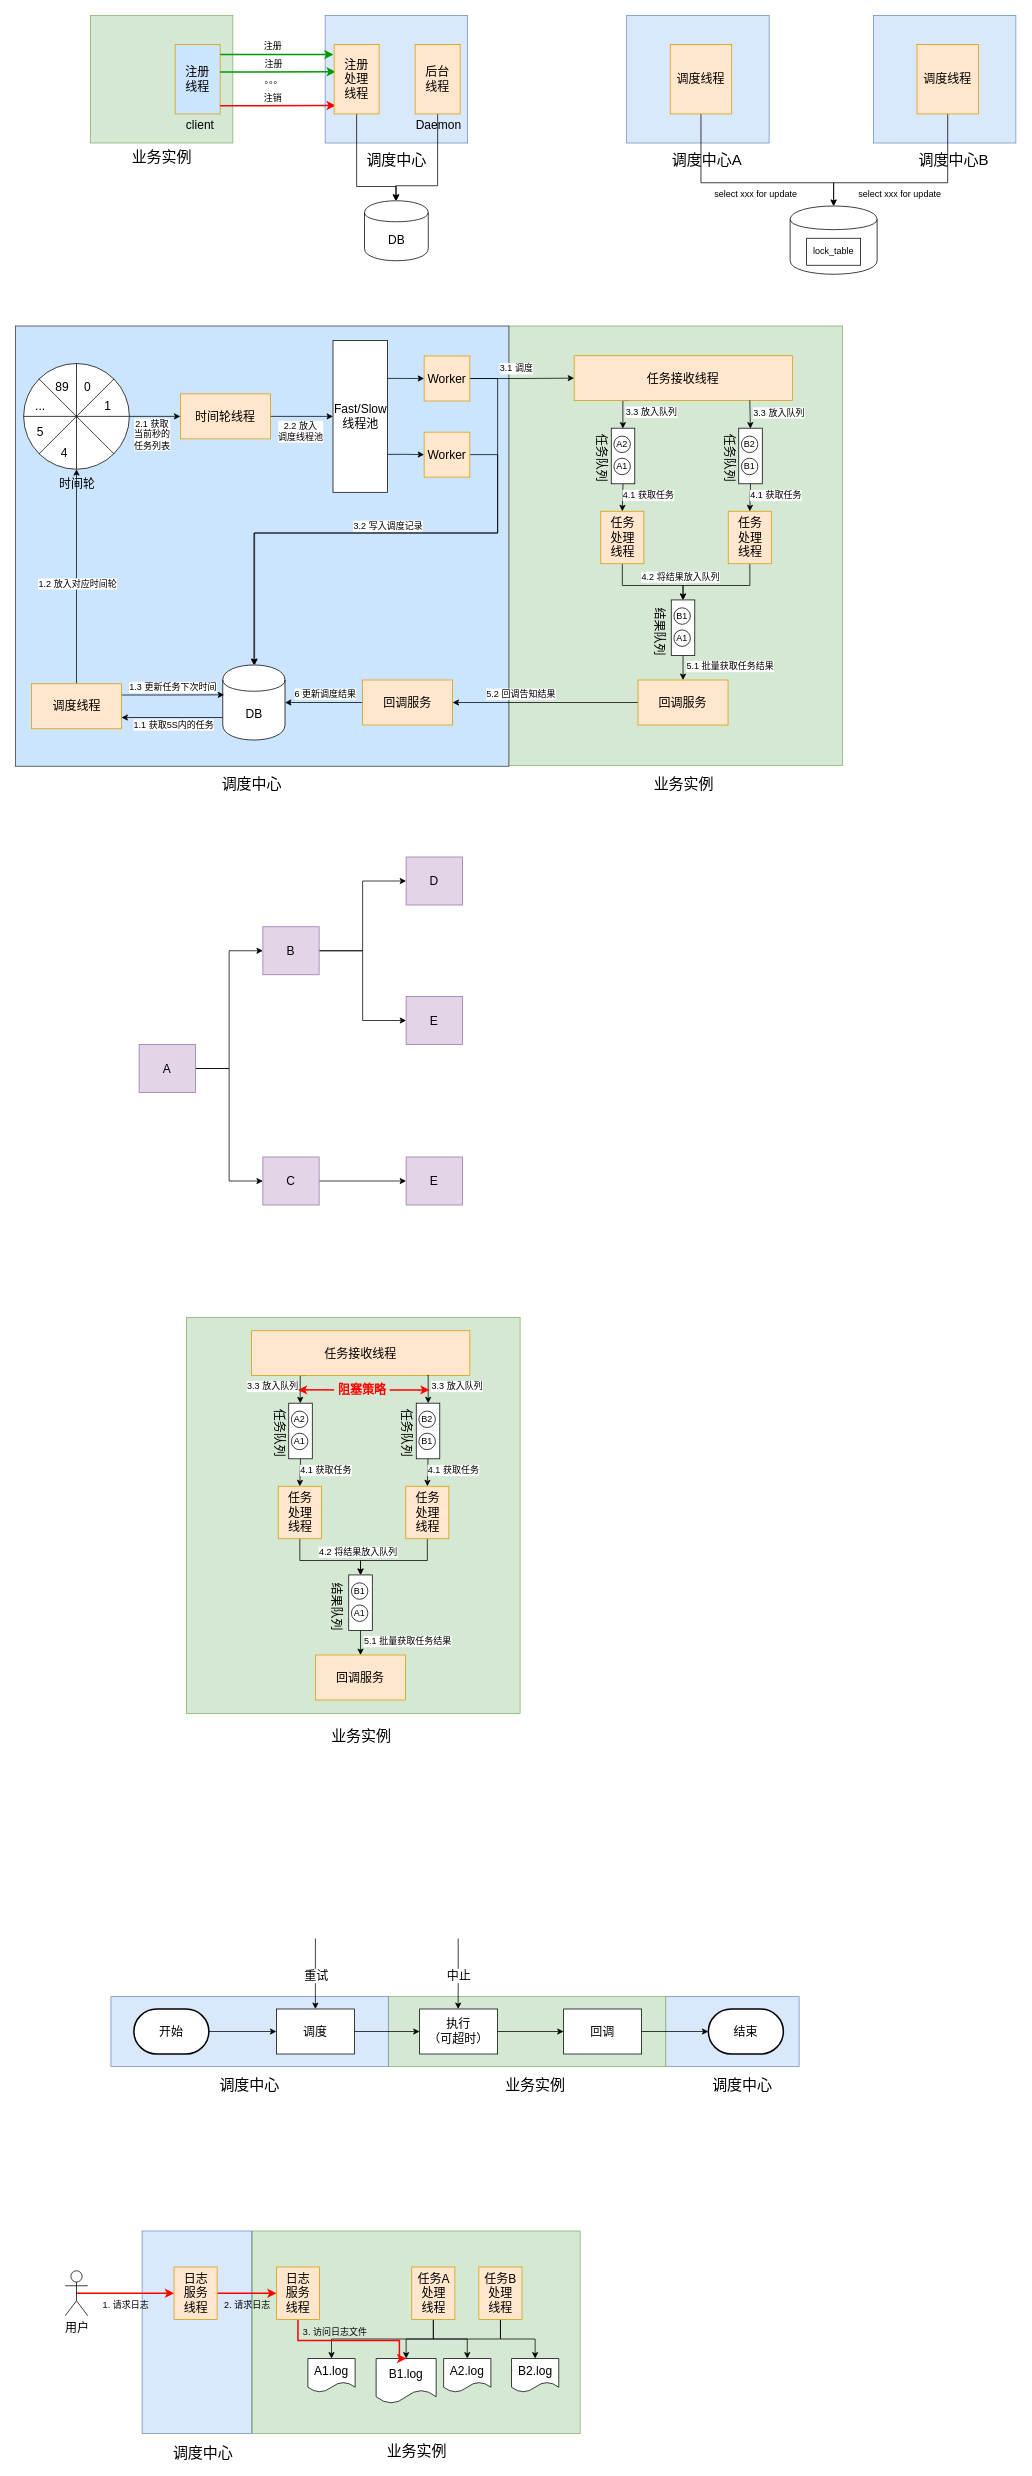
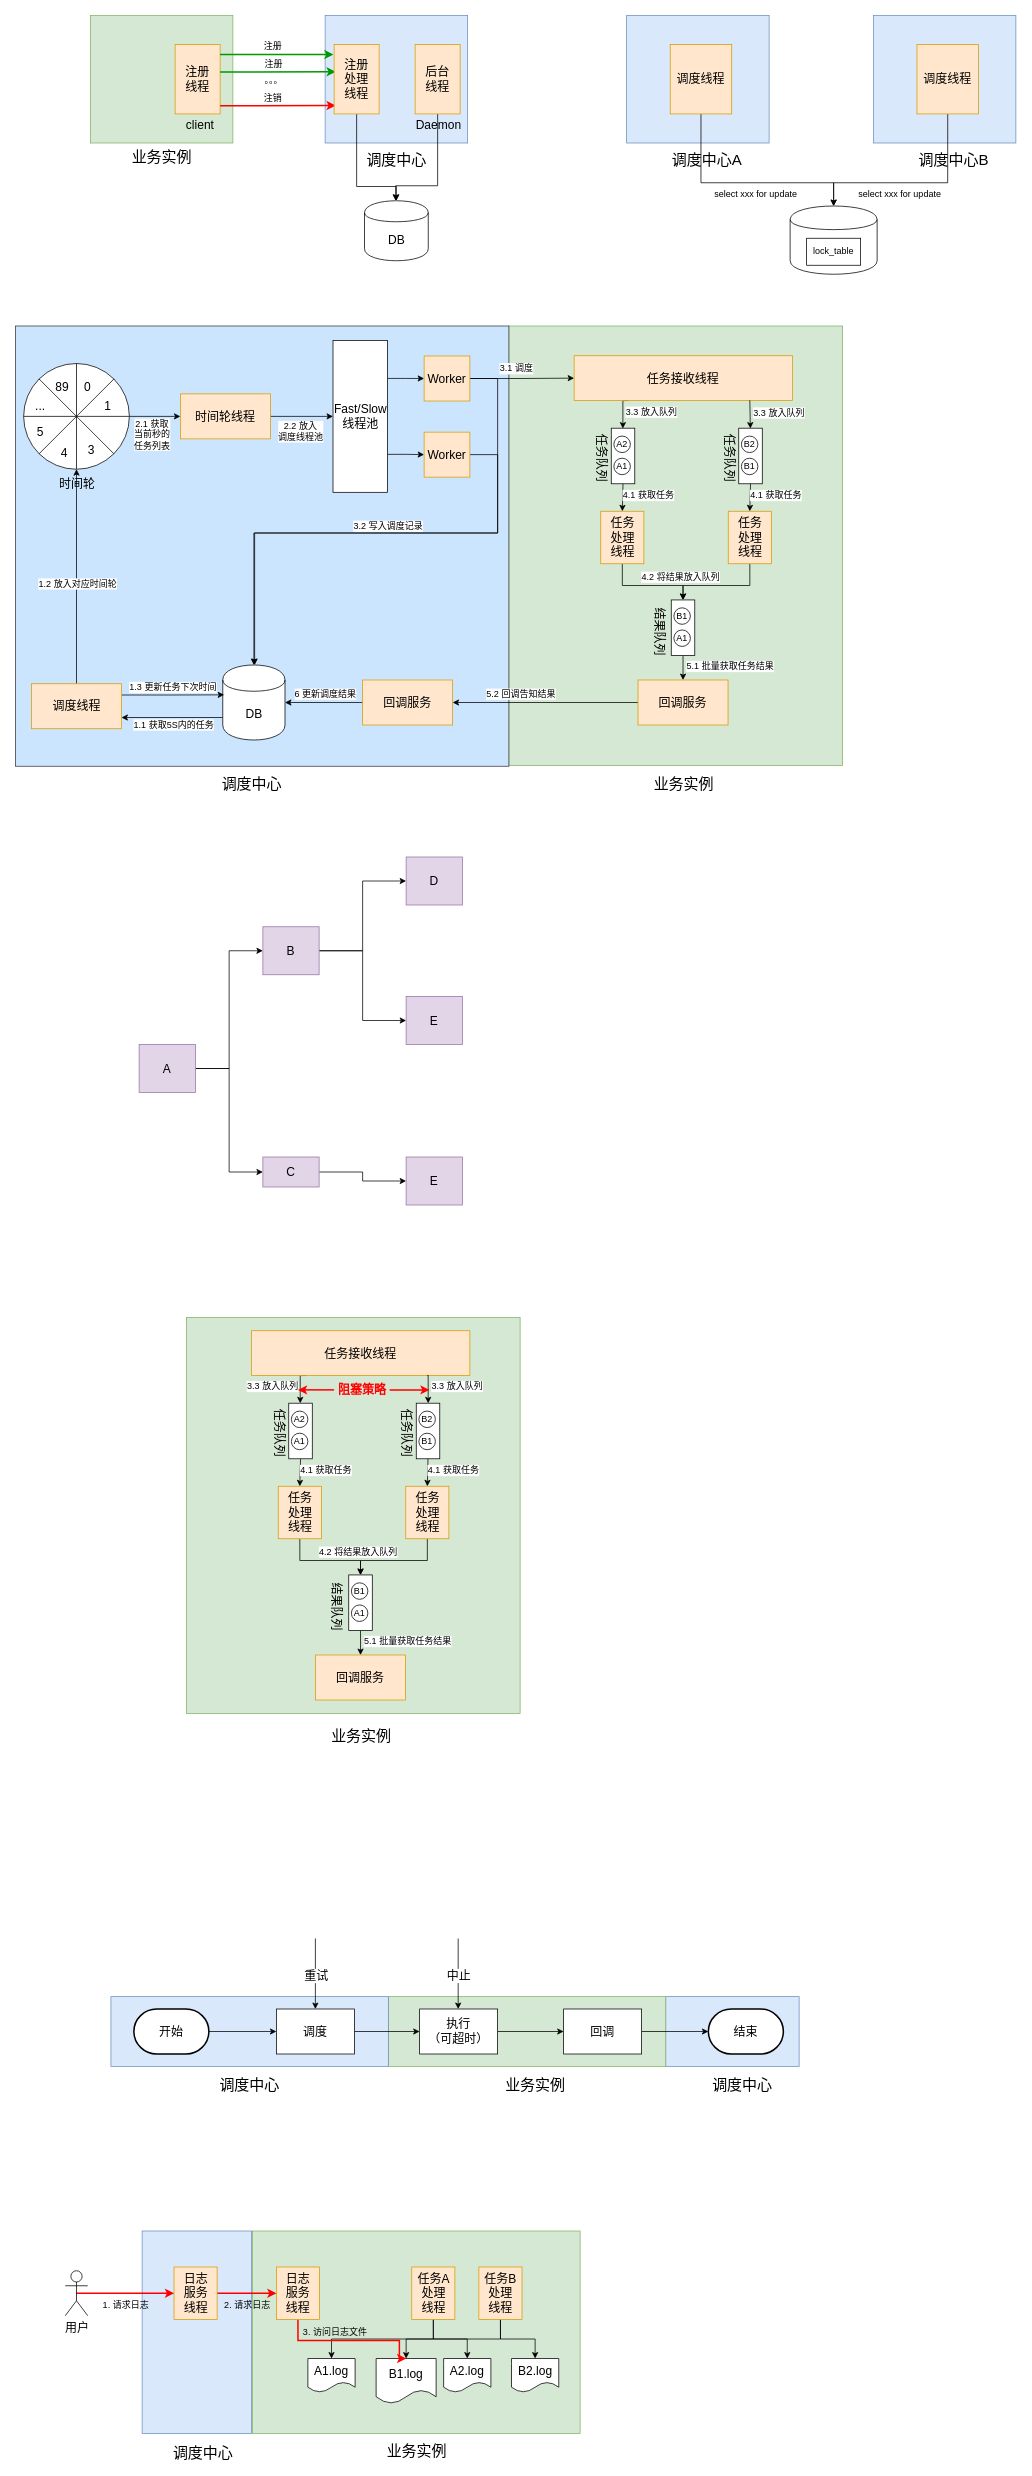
node "注册 线程": fillcolor #cce5ff -> #ffe6cc
node "3": added
node "C": size 56x48 -> 56x30
